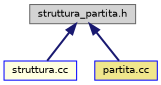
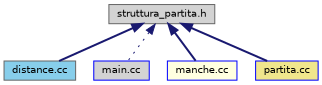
node "struttura.cc": label "struttura.cc" -> "manche.cc"
node "distance.cc": added
node "main.cc": added
